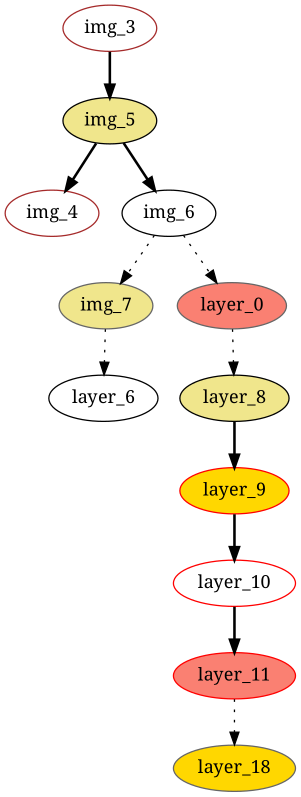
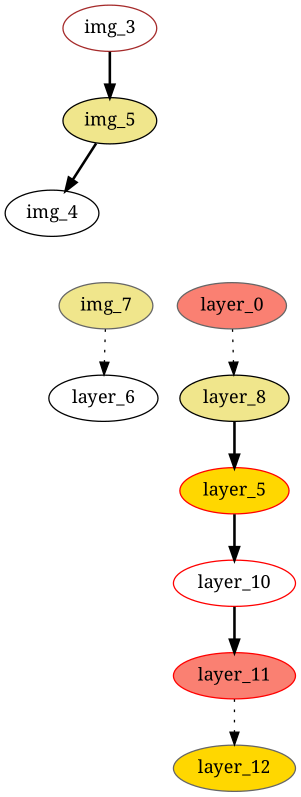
node "img_4": color brown -> black
node "img_6": removed
node "layer_9": label "layer_9" -> "layer_5"
node "layer_18": label "layer_18" -> "layer_12"
